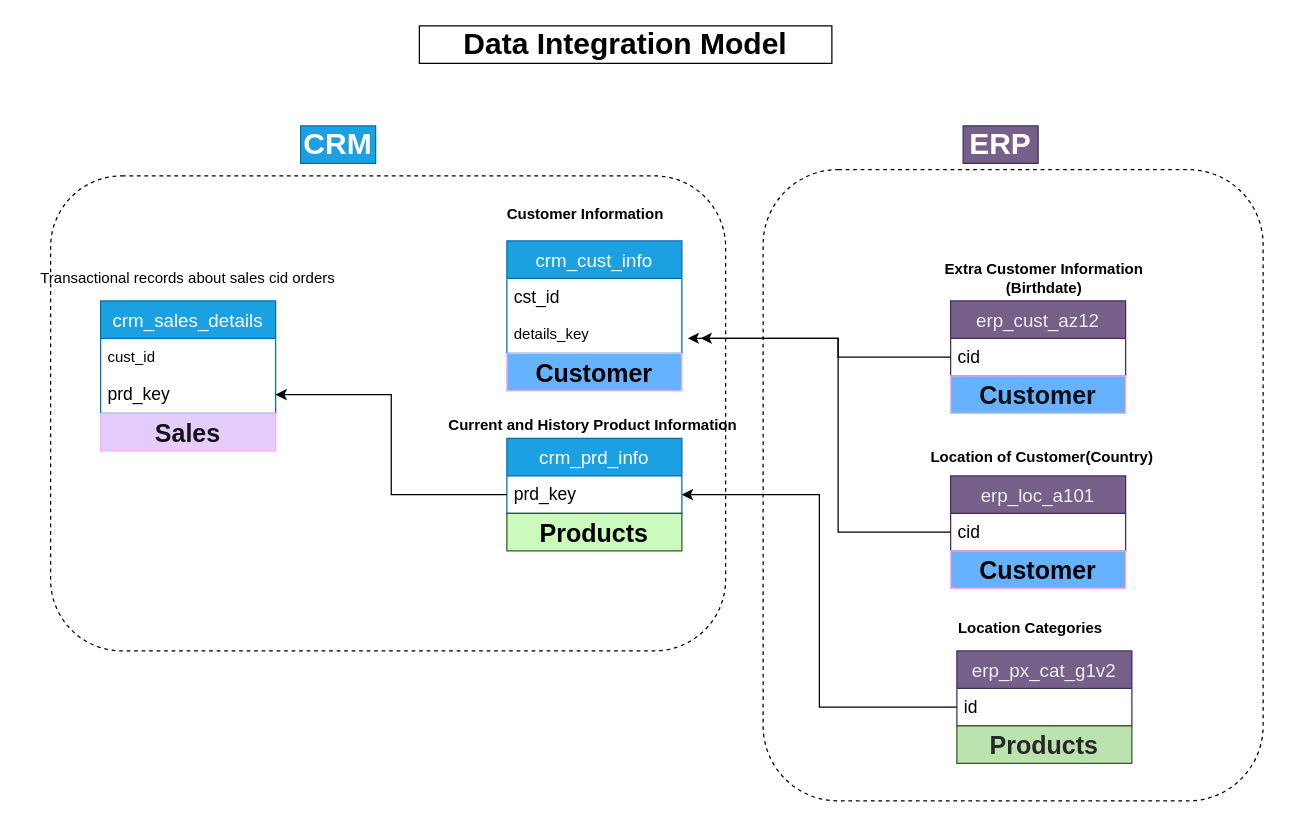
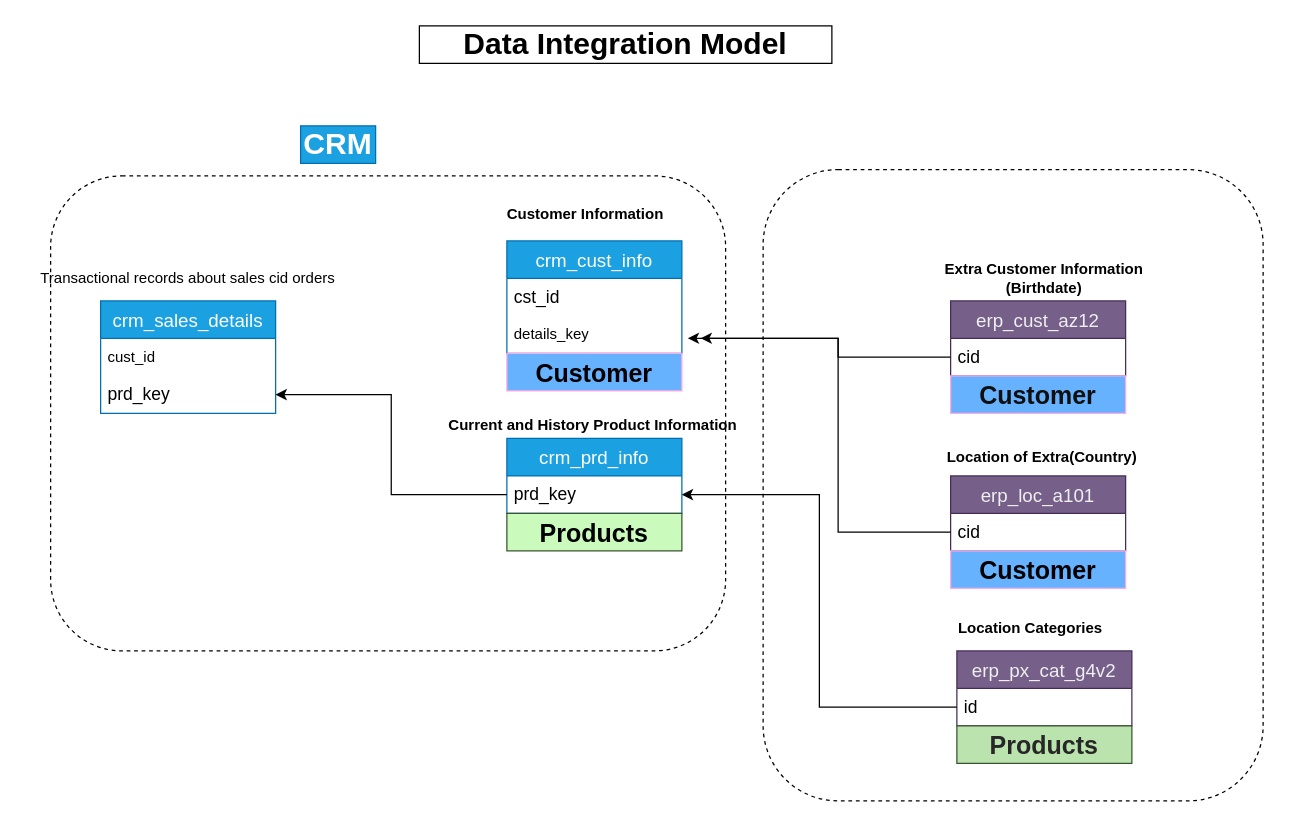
node "ERP": removed
node "Sales": removed
node "Location of Customer(Country)": label "Location of Customer(Country)" -> "Location of Extra(Country)"
node "erp_px_cat_g1v2": label "erp_px_cat_g1v2" -> "erp_px_cat_g4v2"
